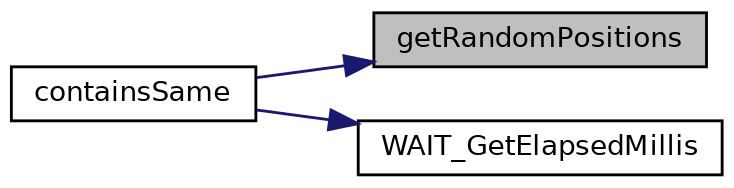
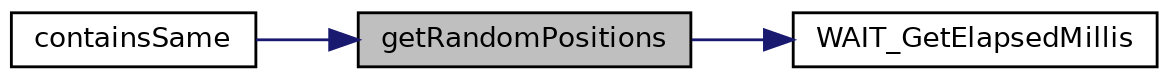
edge "containsSame" -> "WAIT_GetElapsedMillis": now "getRandomPositions" -> "WAIT_GetElapsedMillis"
